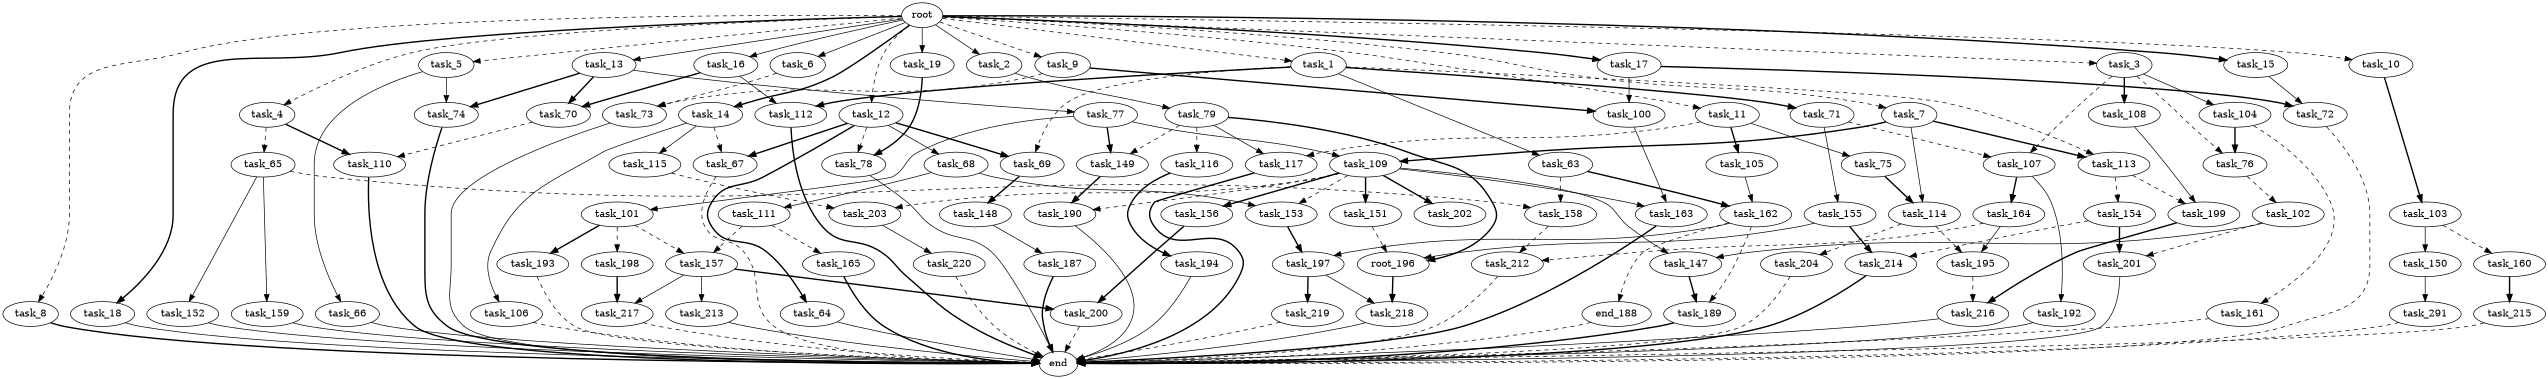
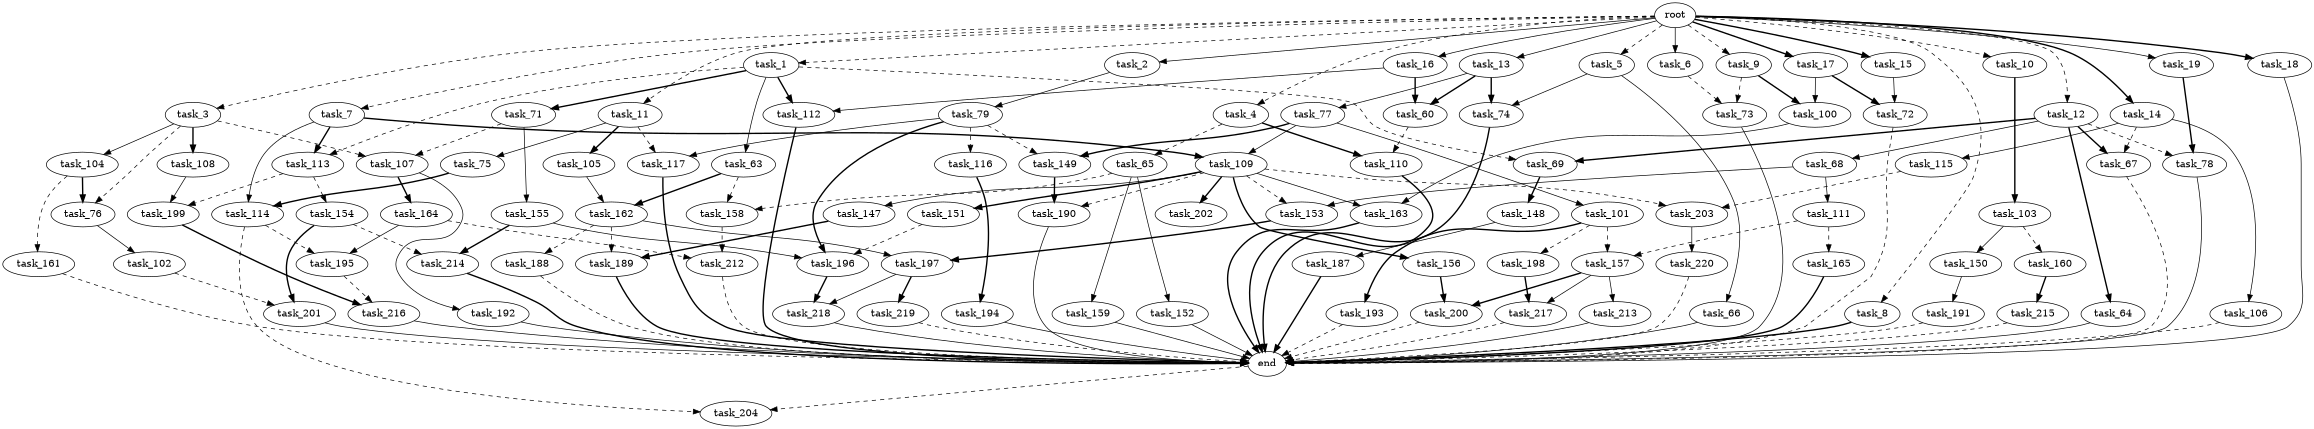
node "task_70": label "task_70" -> "task_60"
edge "task_76" -> "task_102": style dashed -> solid
edge "task_102" -> "task_147": removed
node "root_196": label "root_196" -> "task_196"
node "end_188": label "end_188" -> "task_188"
node "task_291": label "task_291" -> "task_191"
edge "task_204" -> "end": reversed
